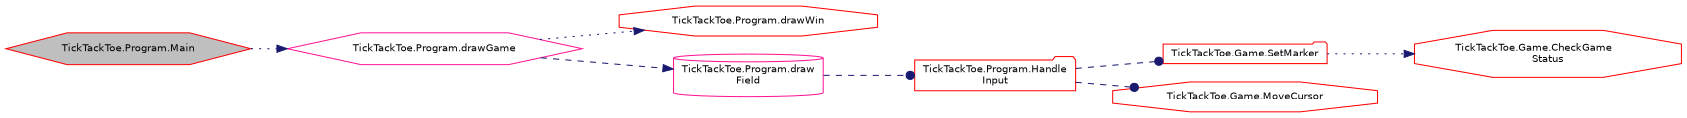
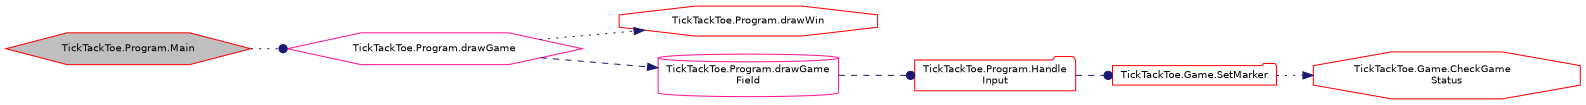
edge "TickTackToe.Program.Main" -> "TickTackToe.Program.drawGame": arrowhead normal -> dot
node "TickTackToe.Program.draw Field": label "TickTackToe.Program.draw Field" -> "TickTackToe.Program.drawGame Field"
node "TickTackToe.Game.MoveCursor": removed
